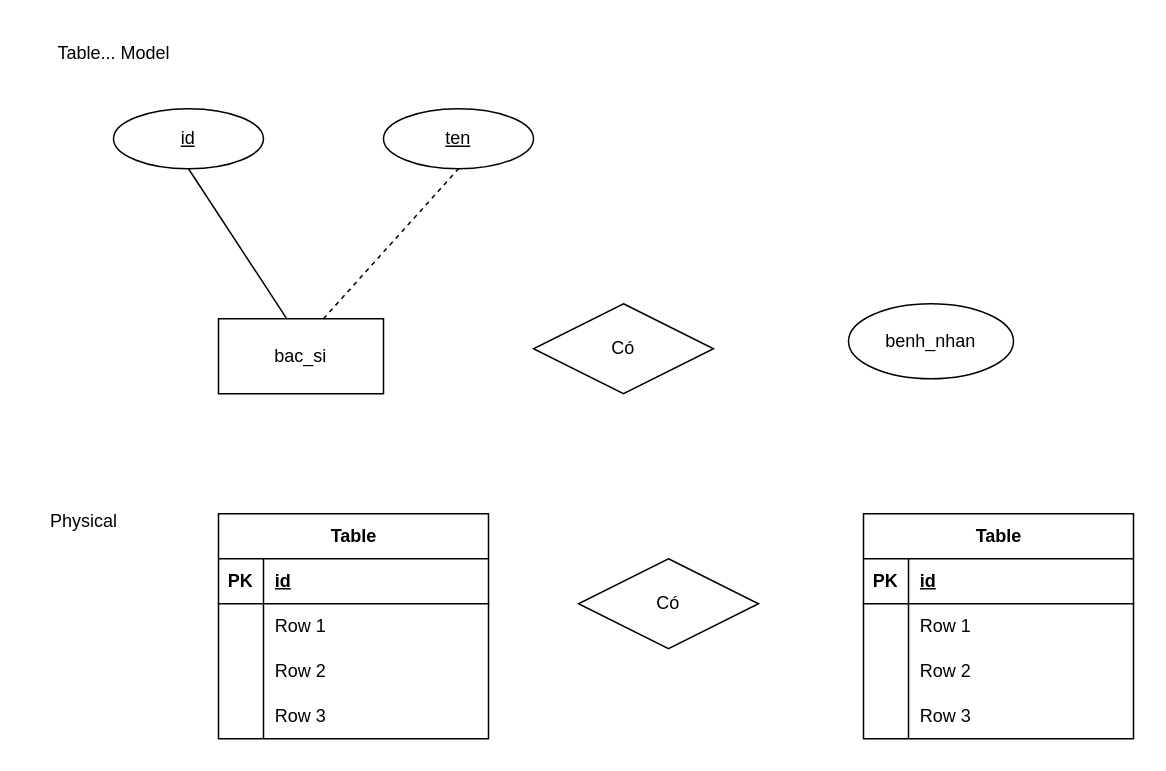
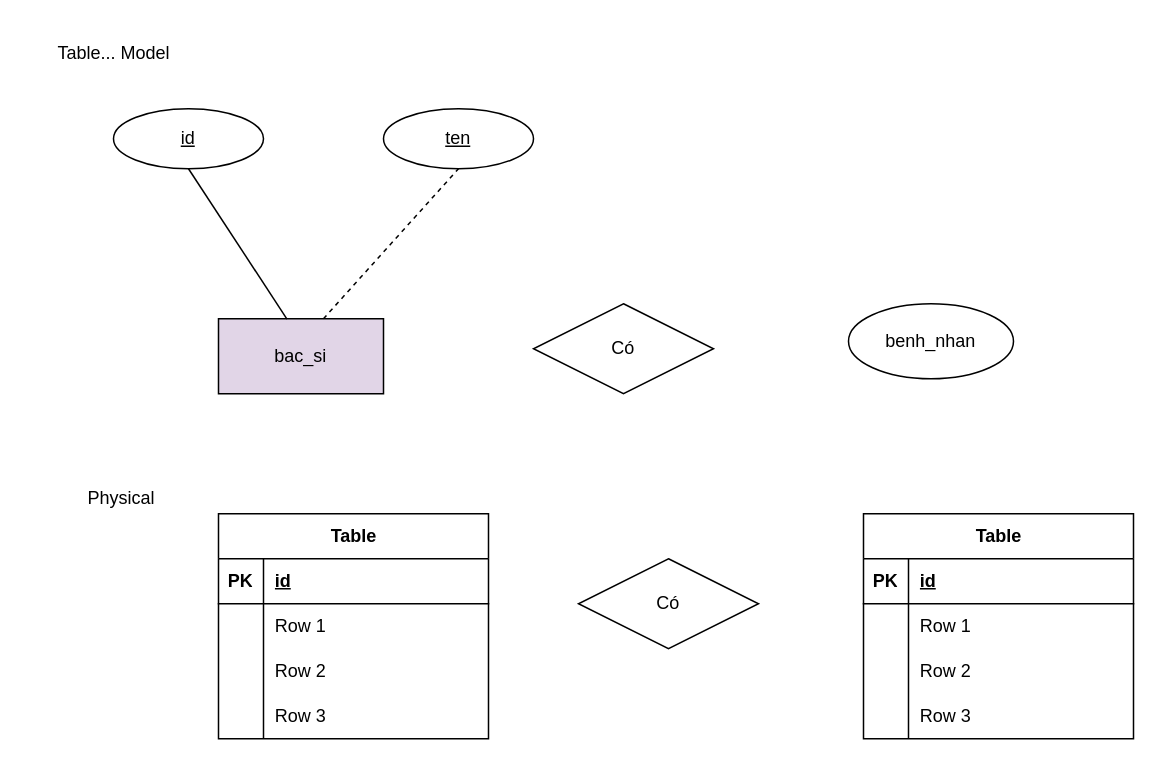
node "bac_si": fillcolor #ffffff -> #e1d5e7
node "Physical": moved (83, 521) -> (121, 499)
